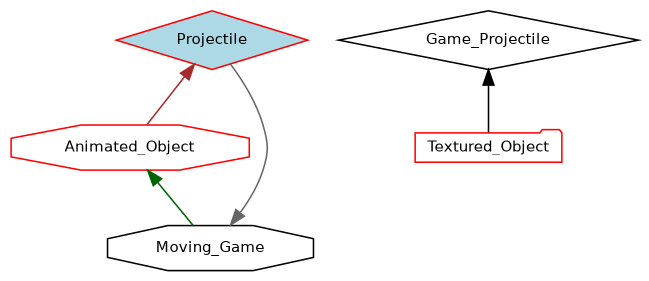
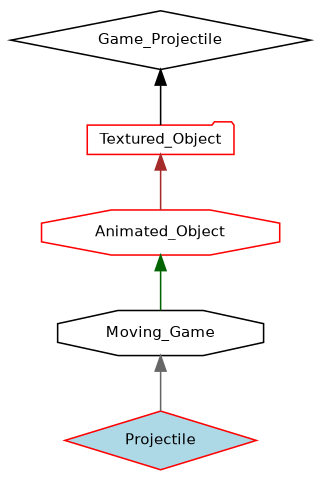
edge "Animated_Object" -> "Projectile": now "Animated_Object" -> "Textured_Object"
